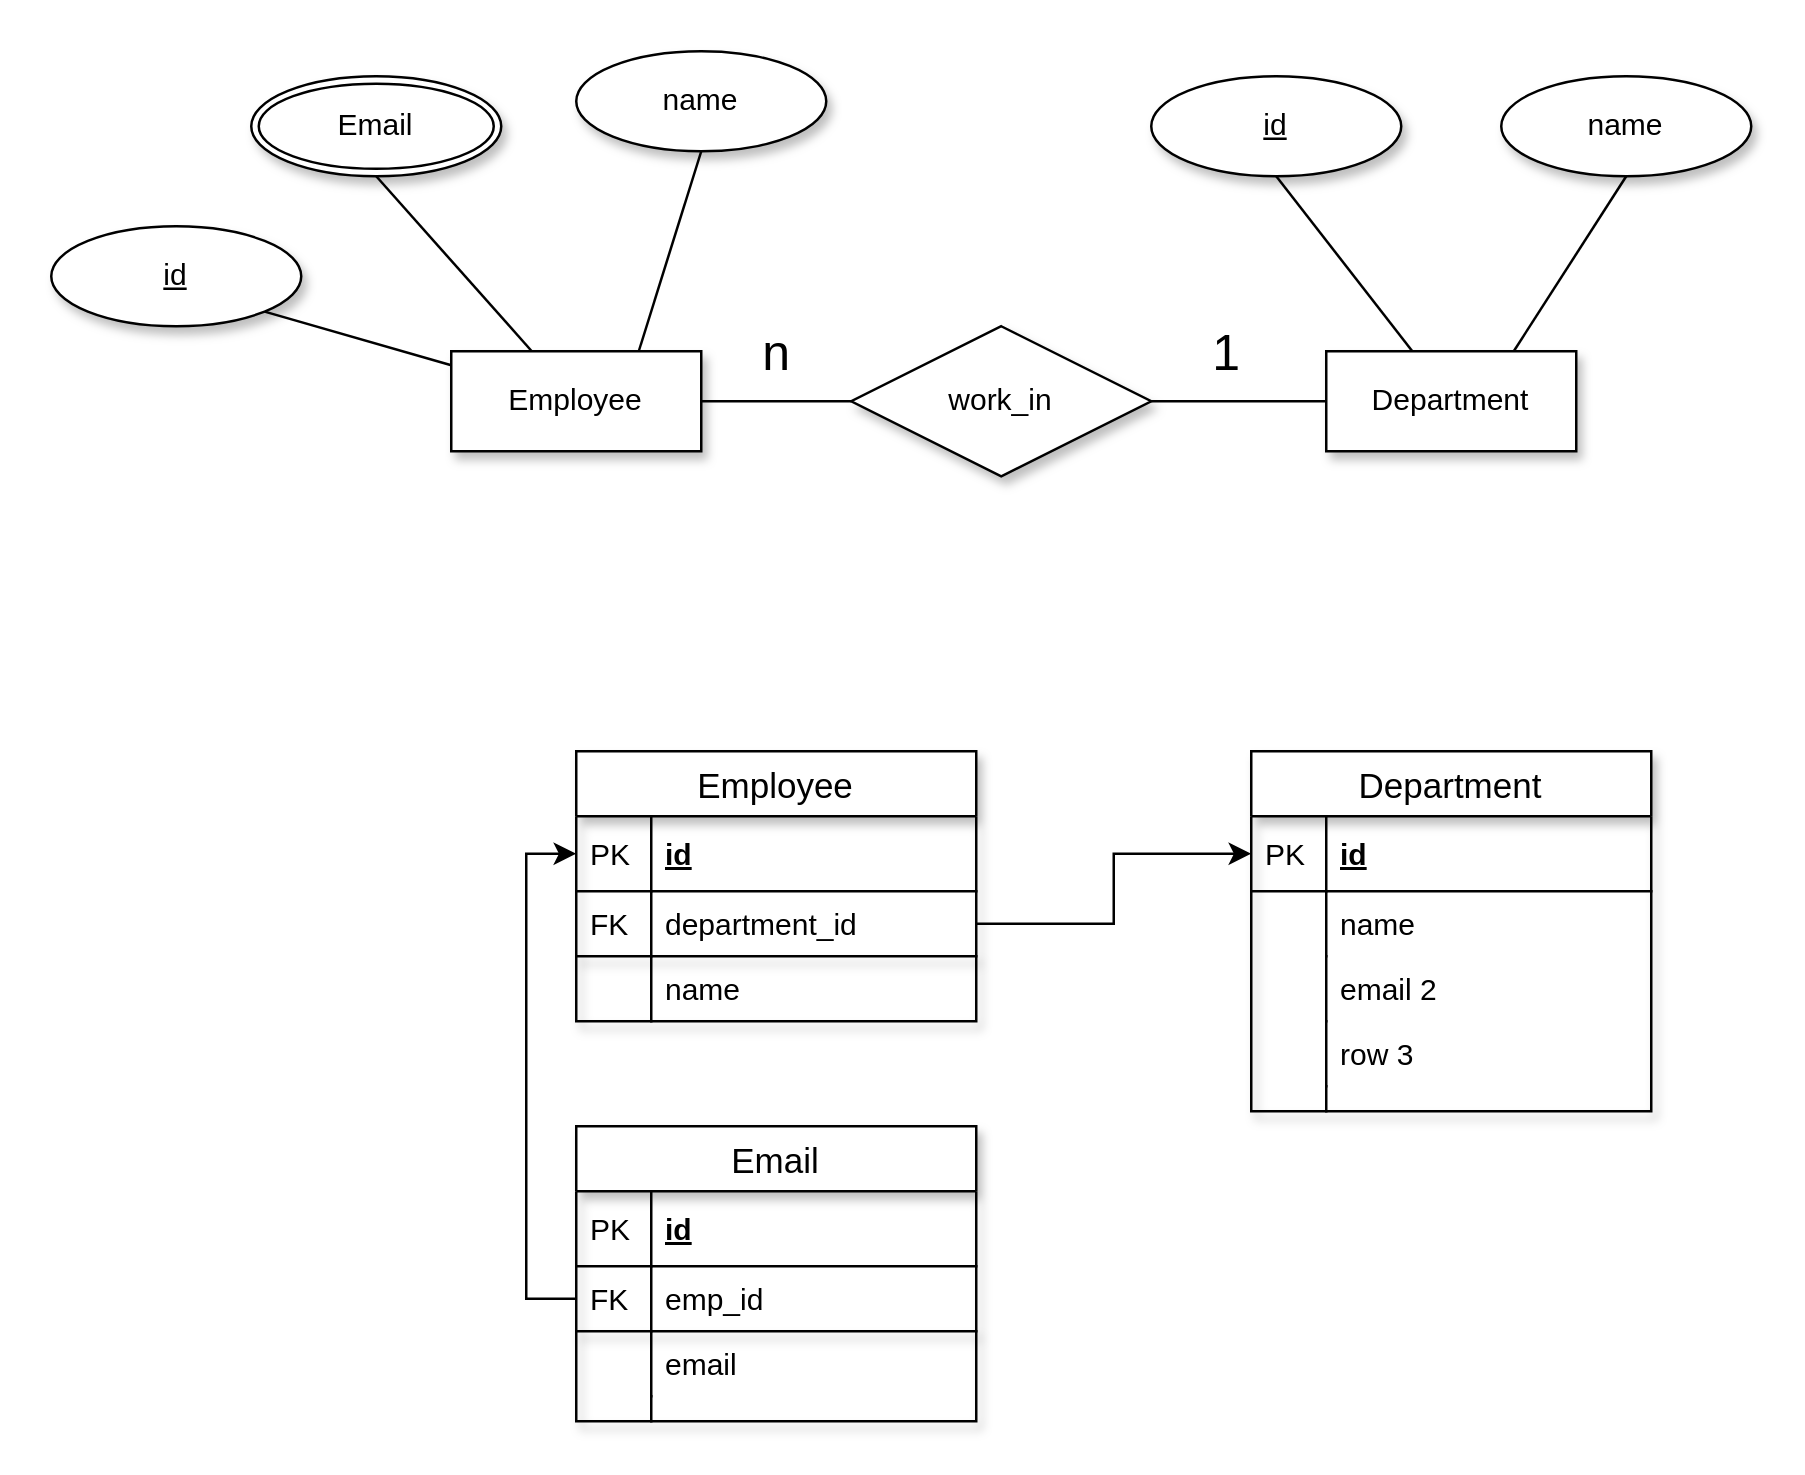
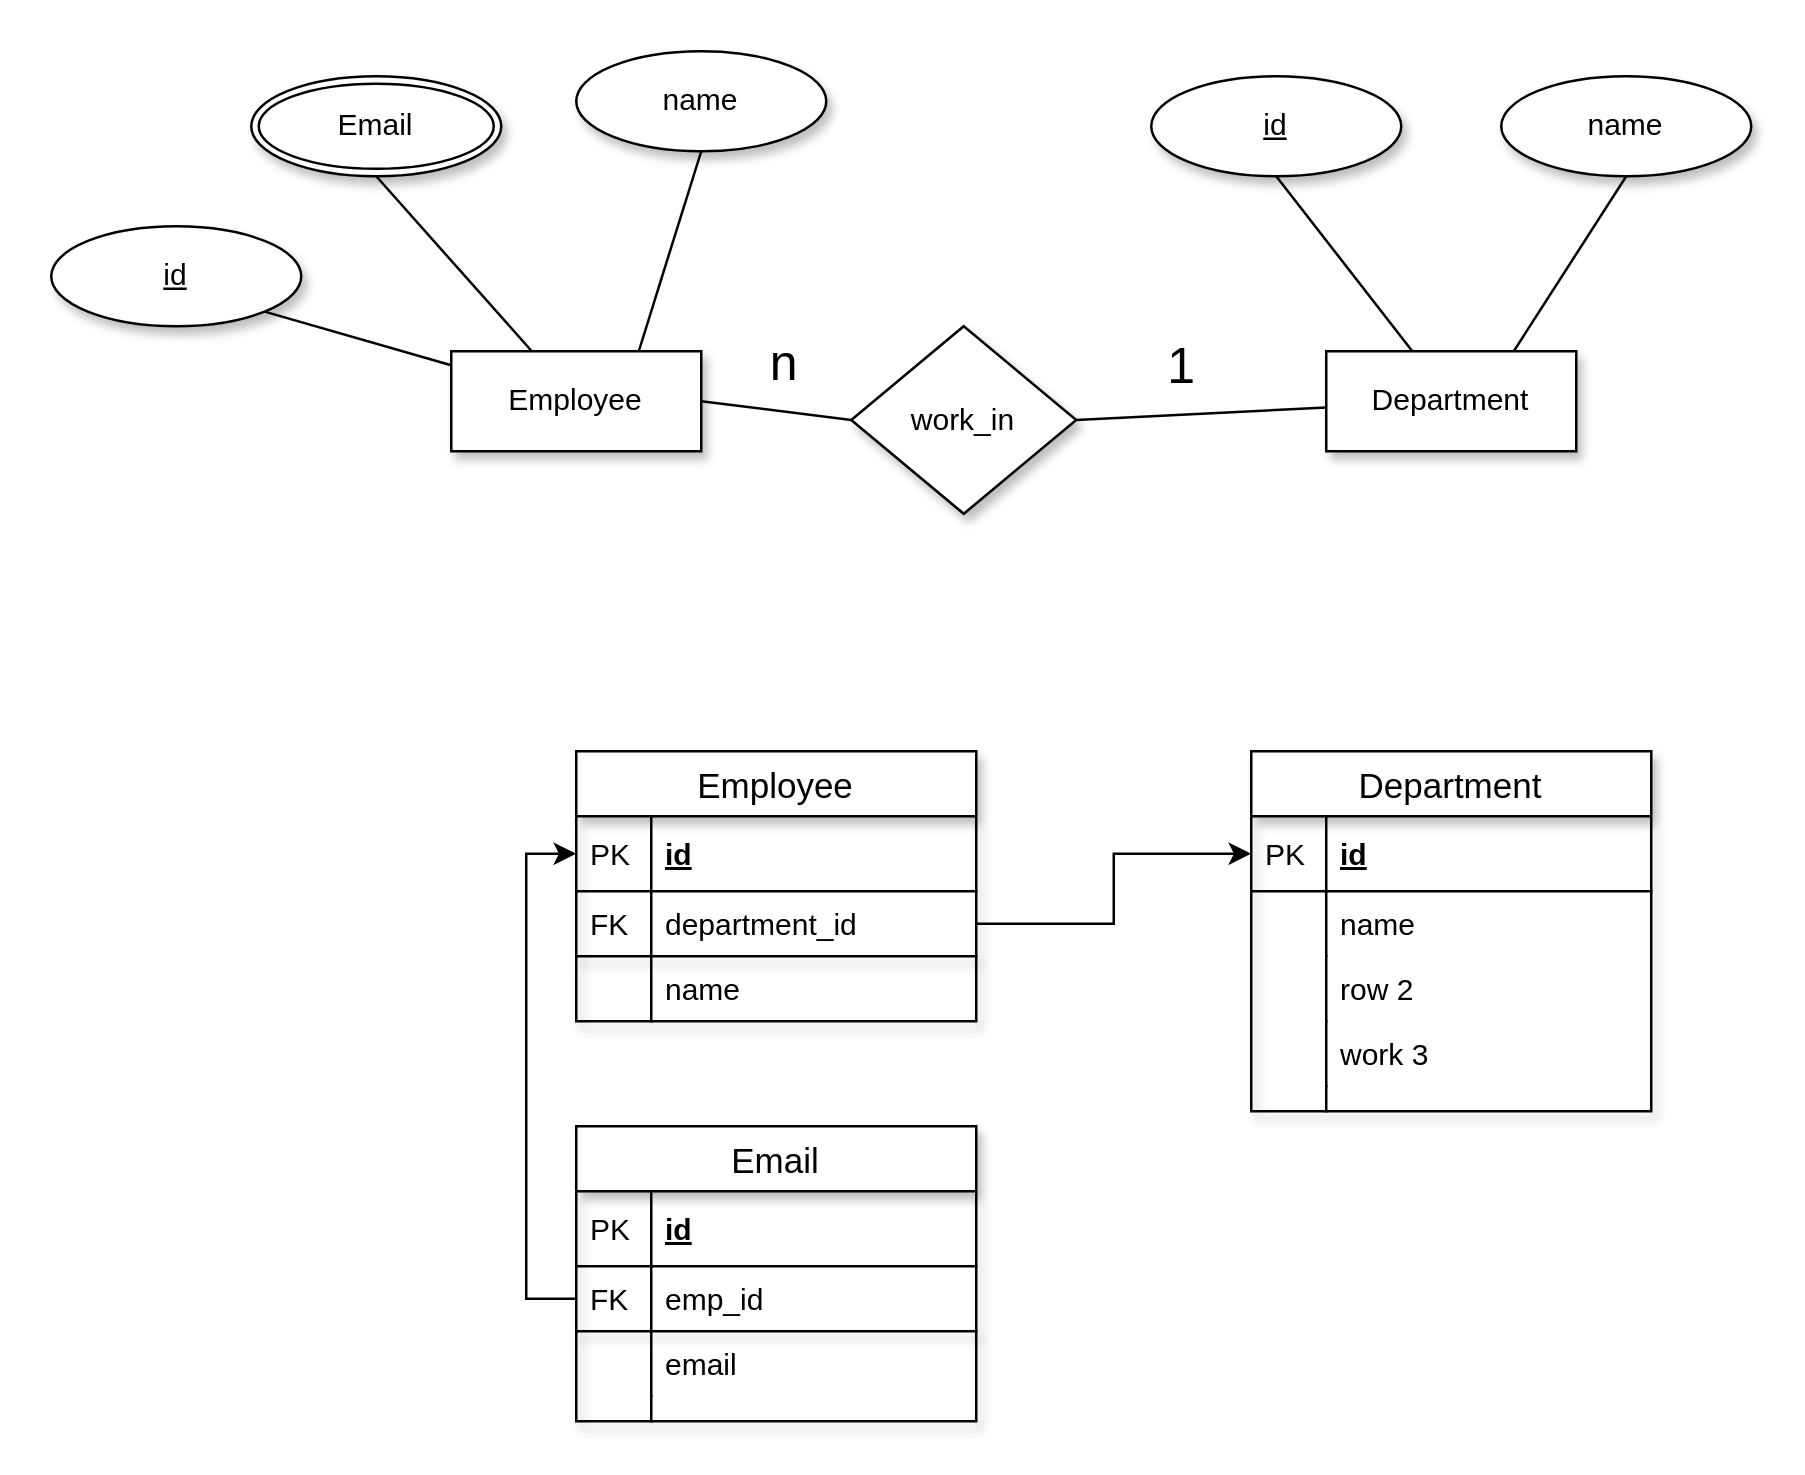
node "work_in": size 300x150 -> 225x188
node "email 2": label "email 2" -> "row 2"
node "row 3": label "row 3" -> "work 3"
